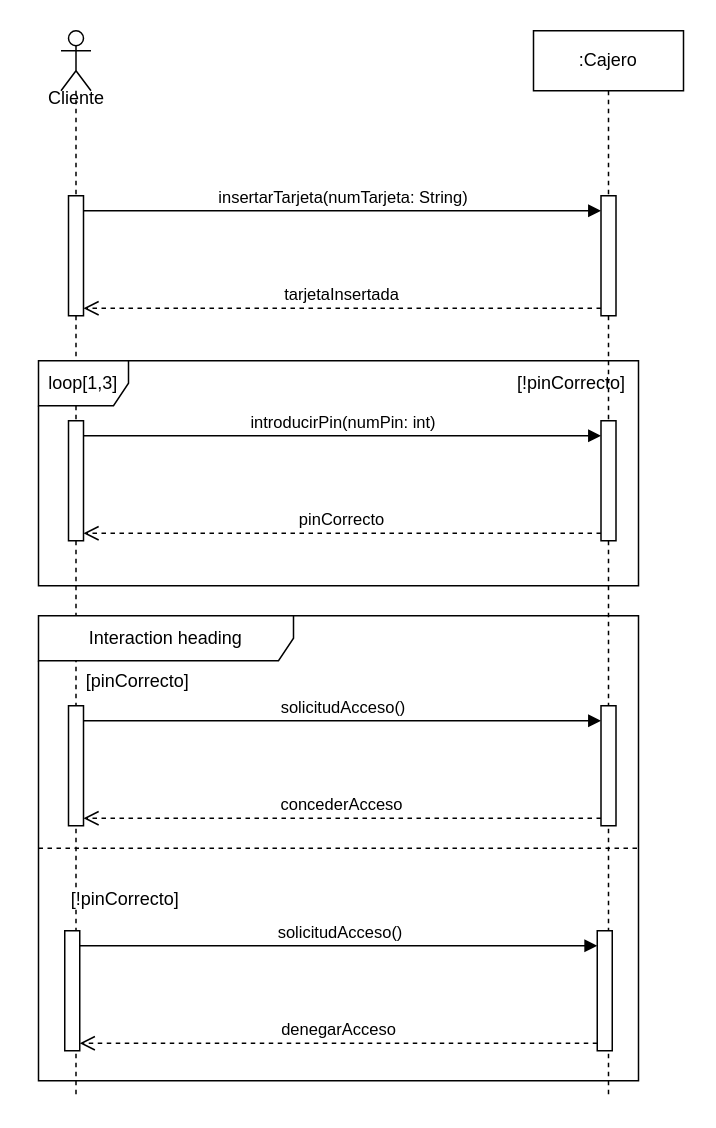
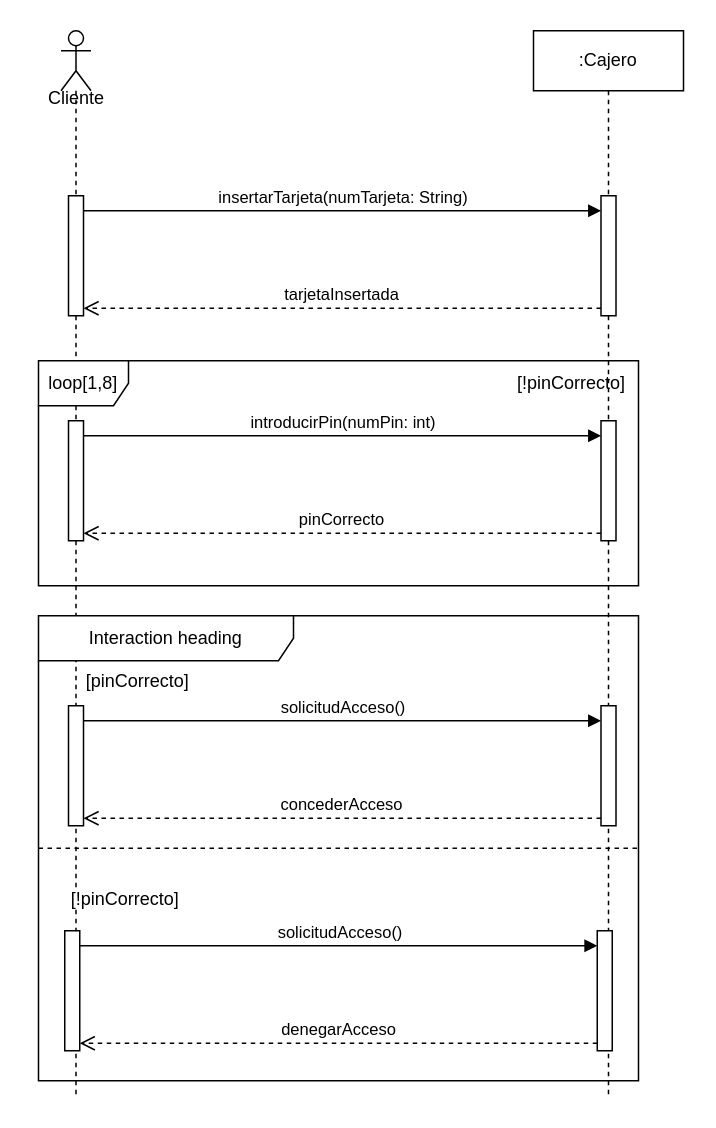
node "loop[1,3]": label "loop[1,3]" -> "loop[1,8]"
